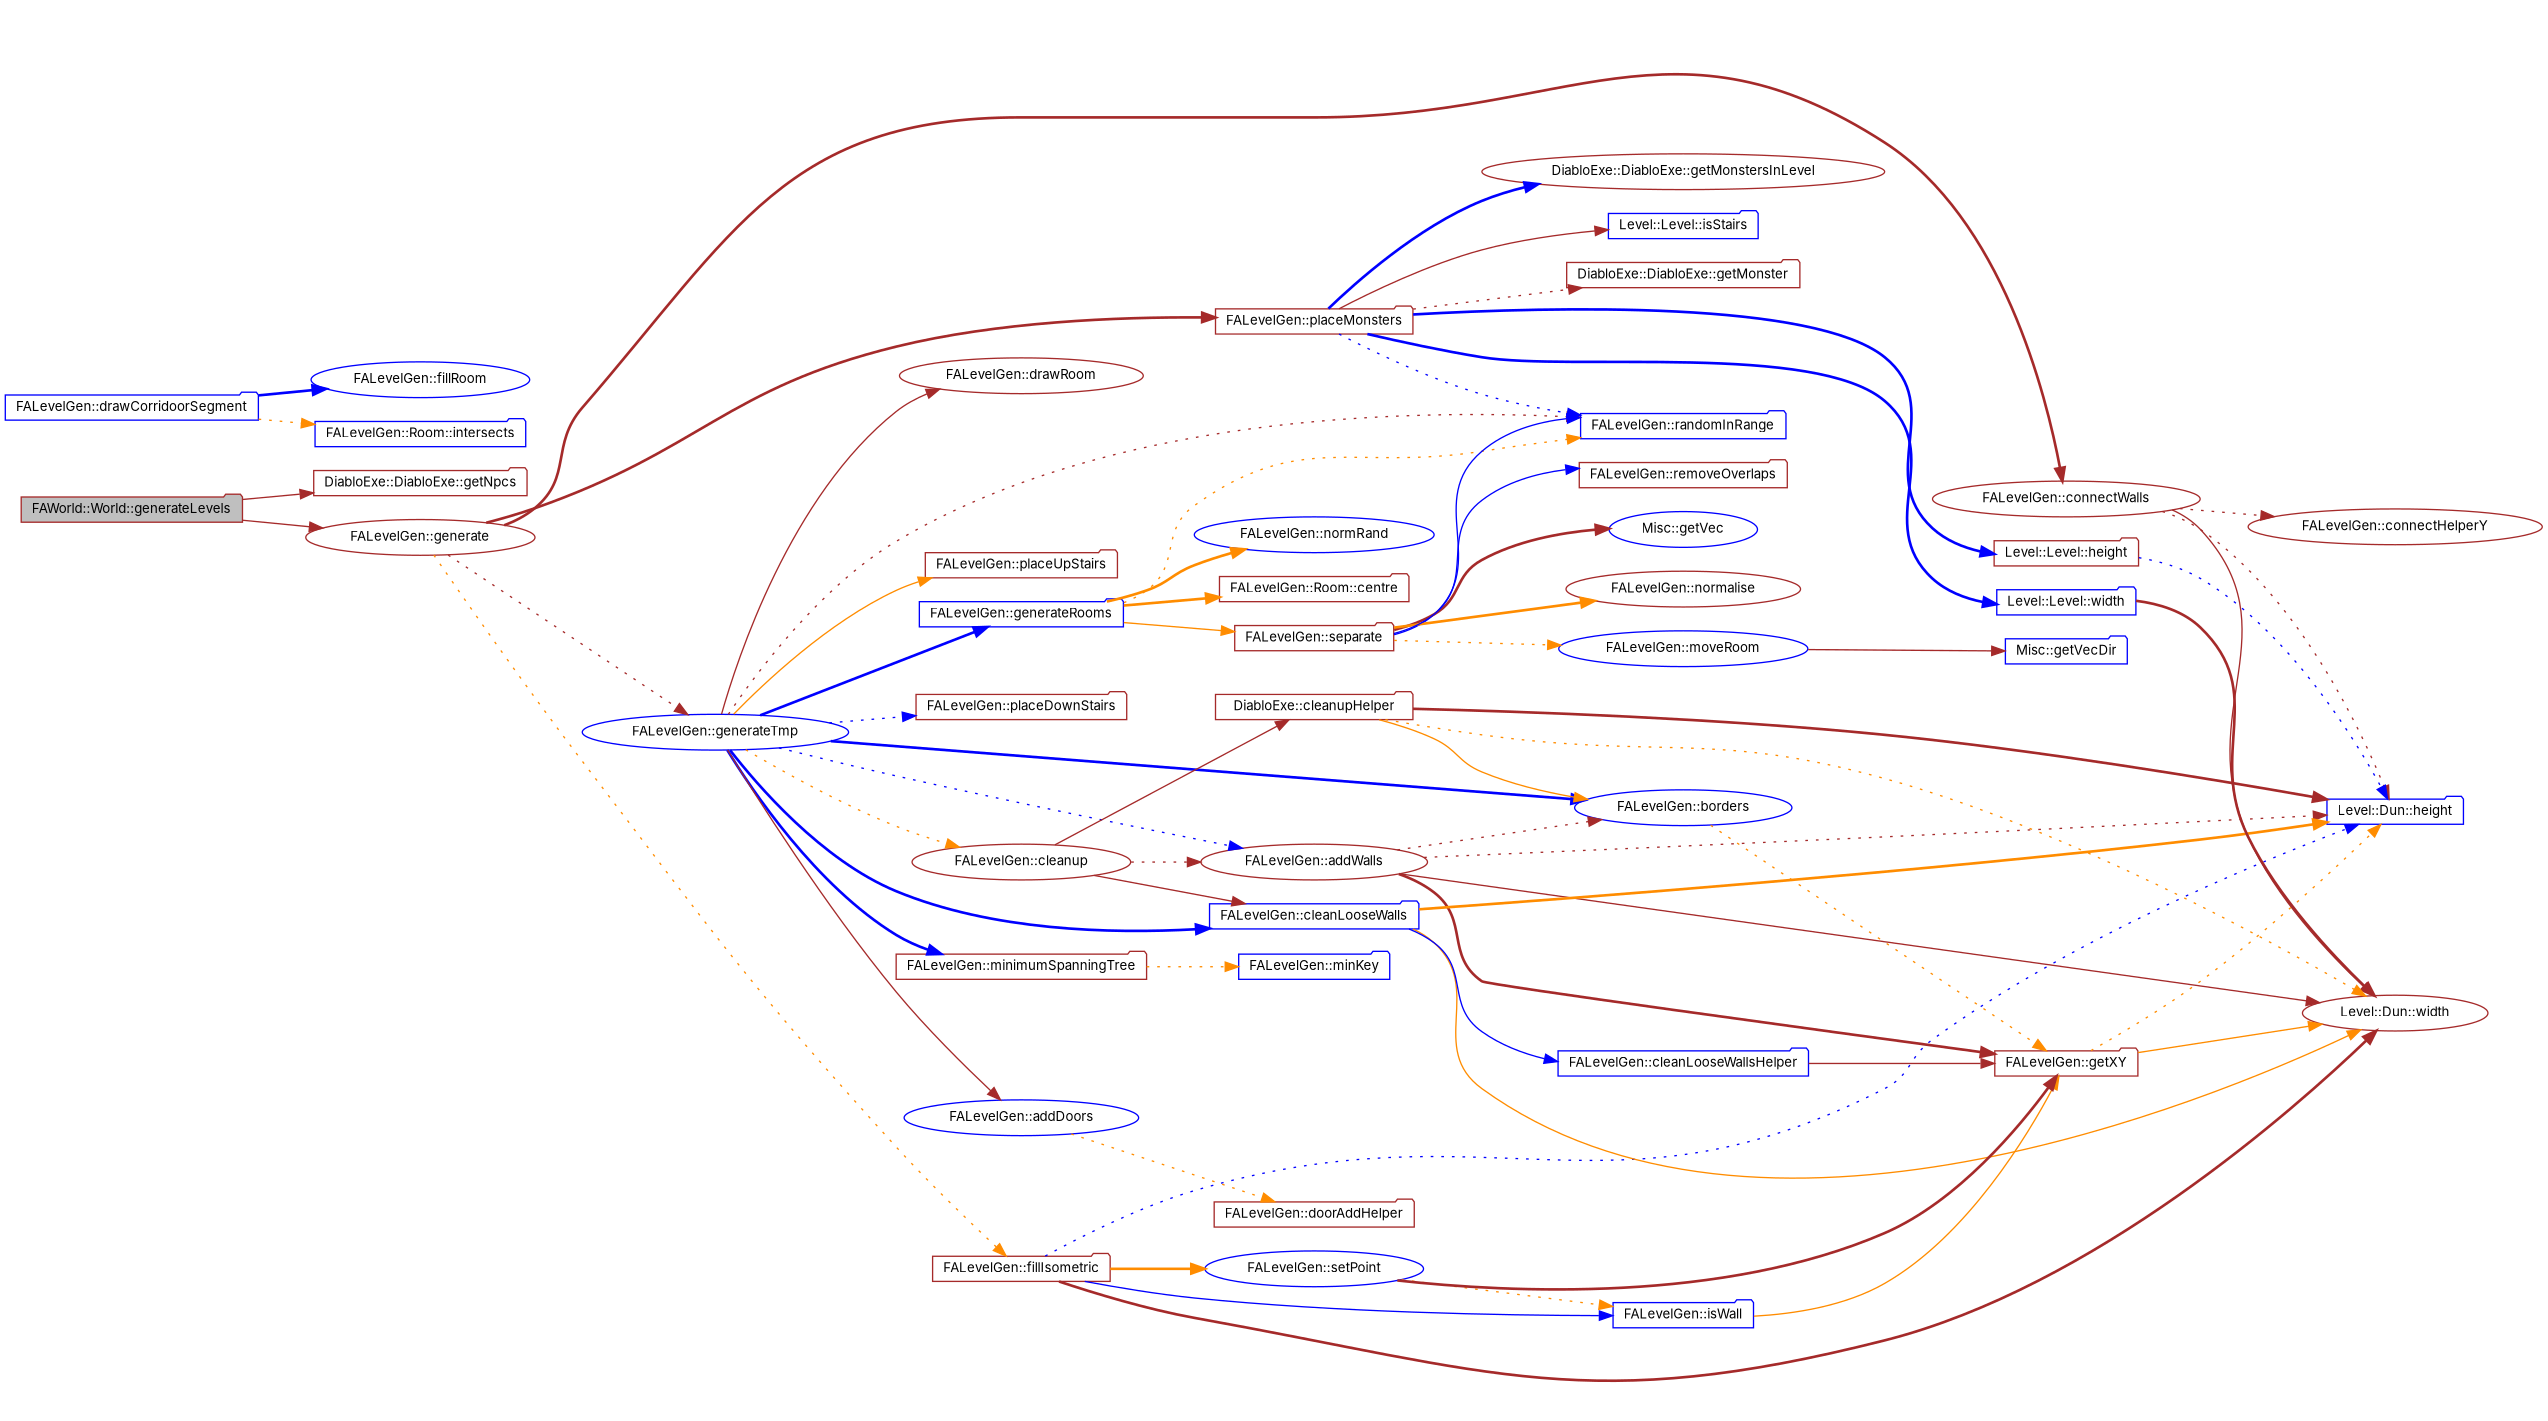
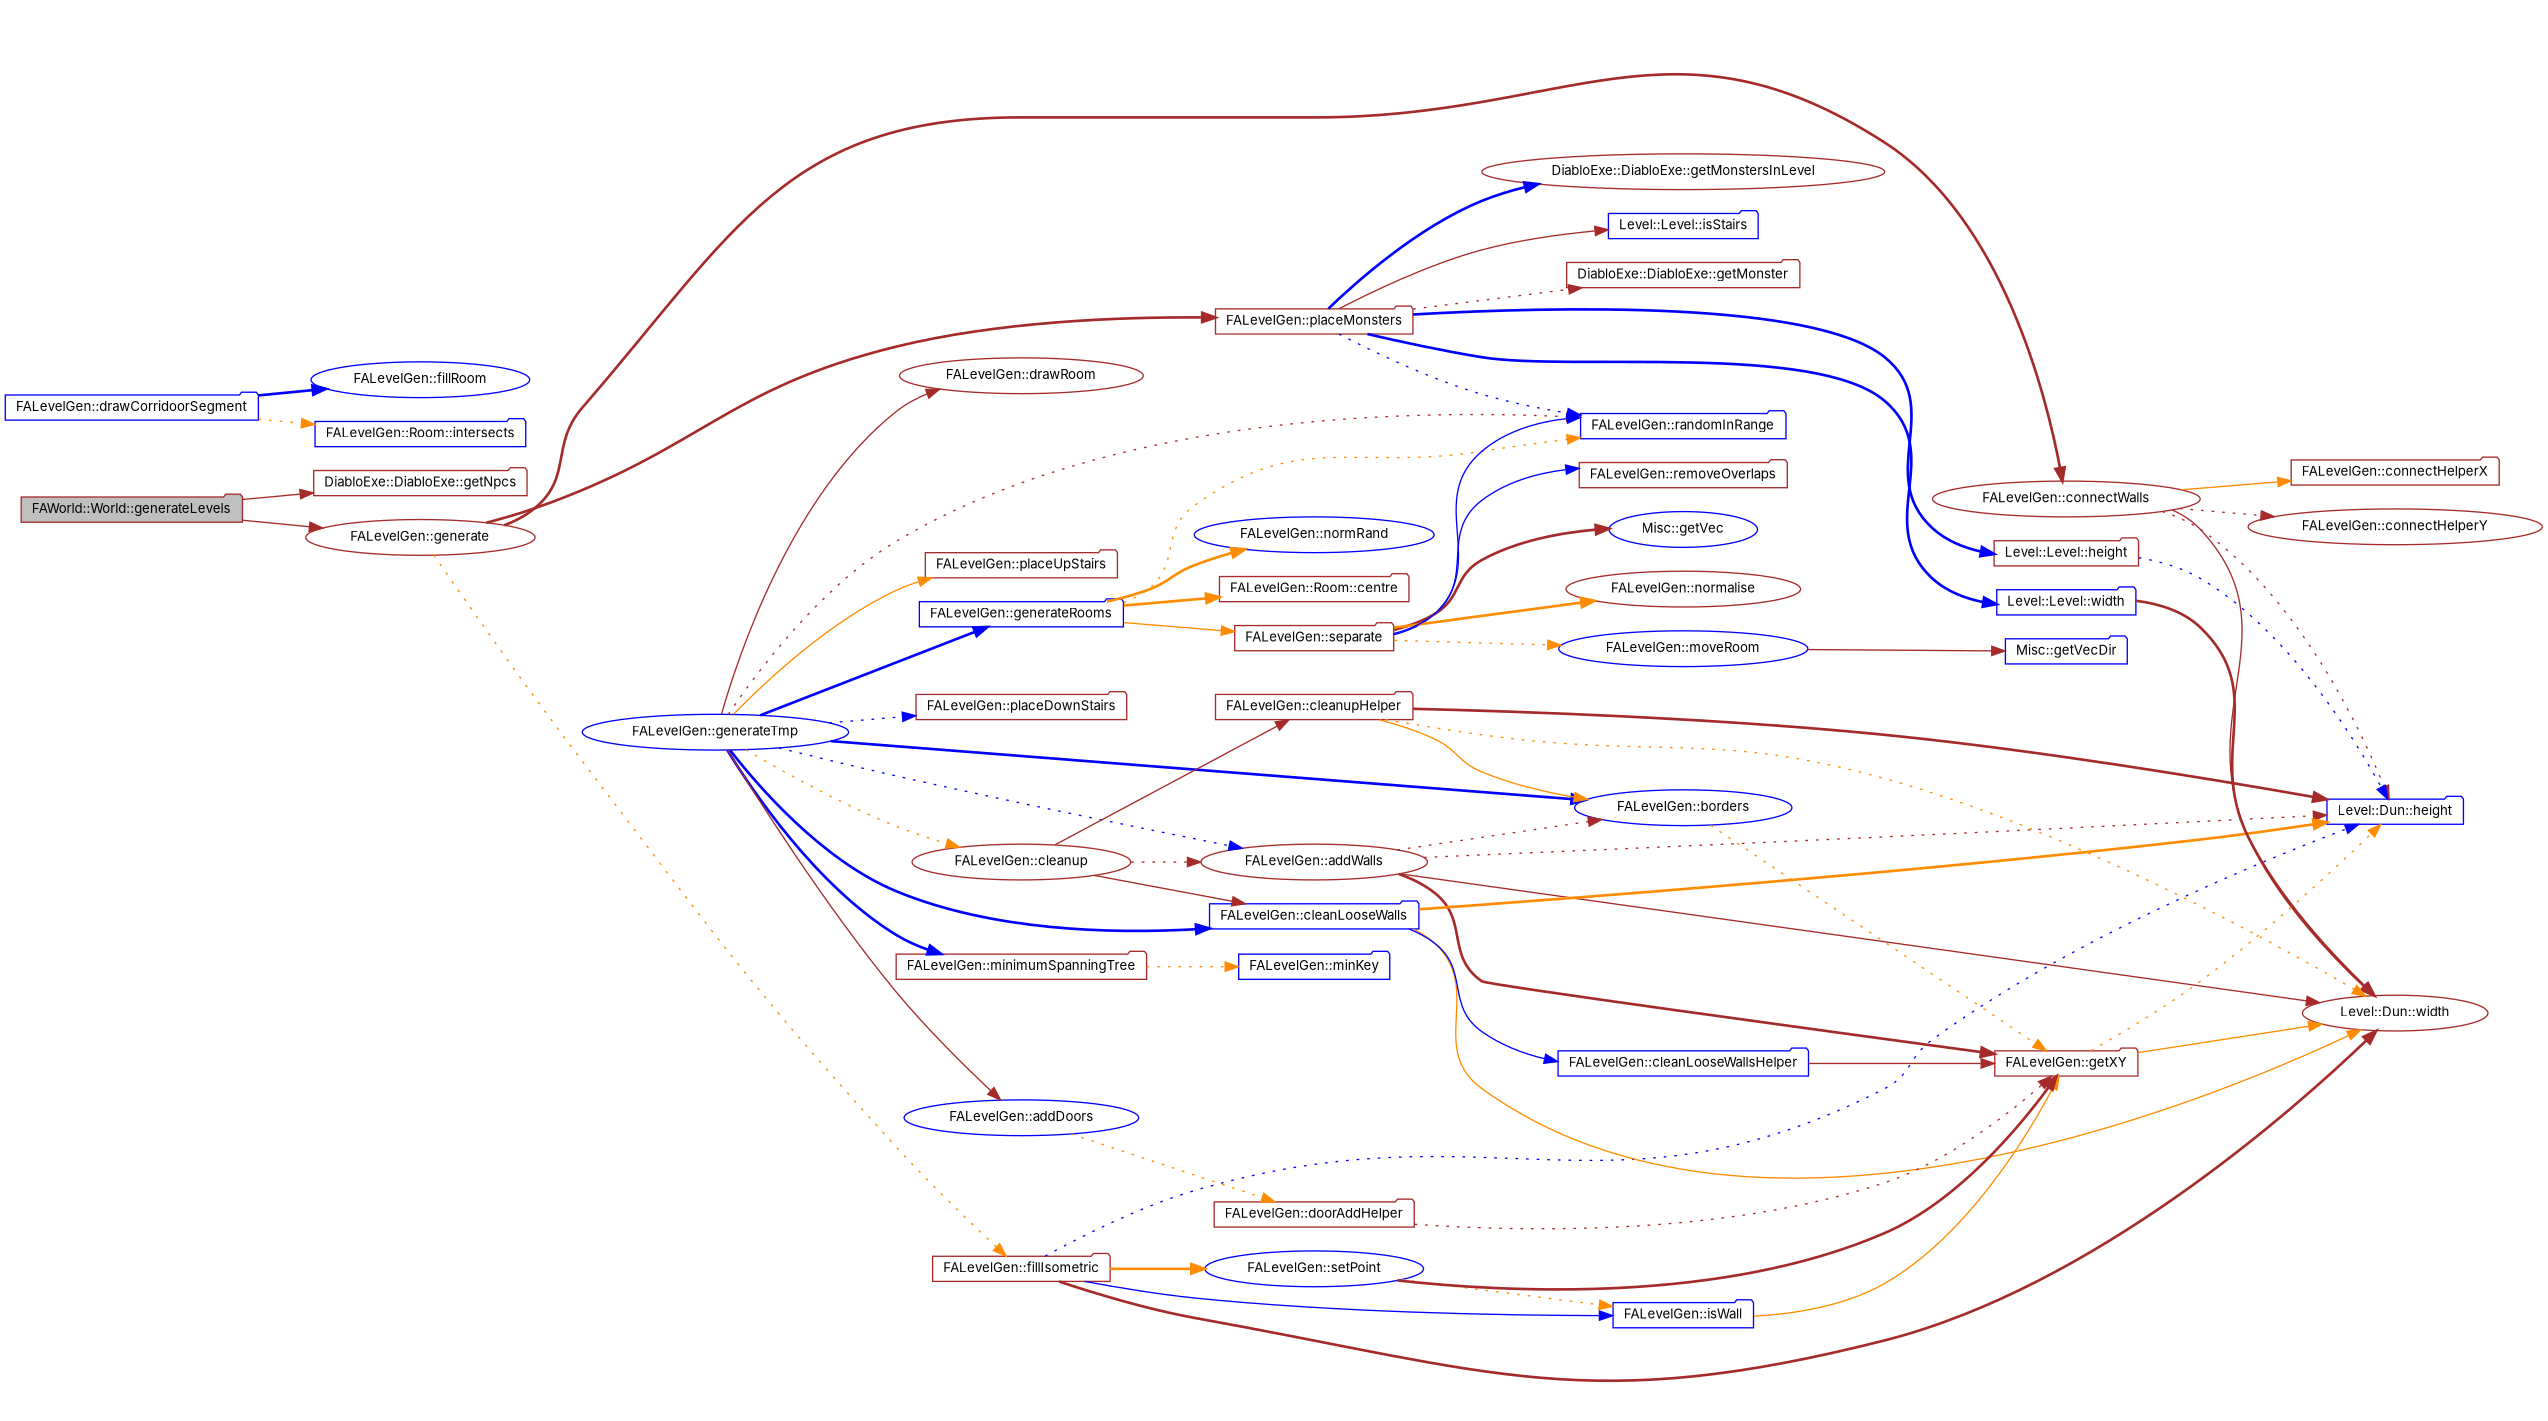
node "FALevelGen::connectHelperX": added
edge "FALevelGen::generate" -> "FALevelGen::generateTmp": removed
node "DiabloExe::cleanupHelper": label "DiabloExe::cleanupHelper" -> "FALevelGen::cleanupHelper"
edge "FALevelGen::doorAddHelper" -> "FALevelGen::getXY": added
